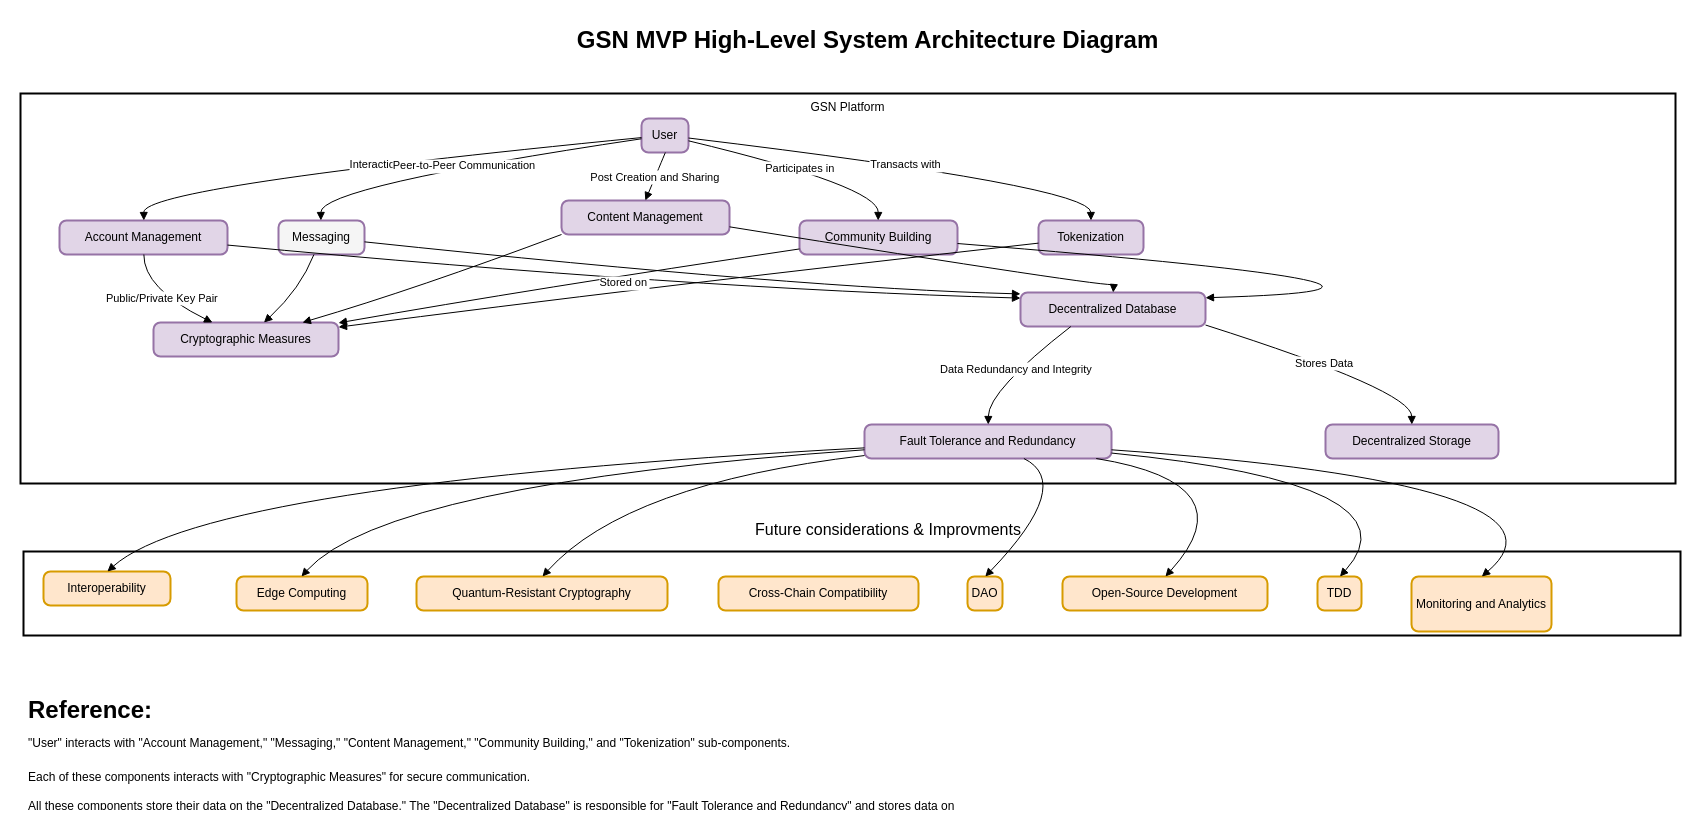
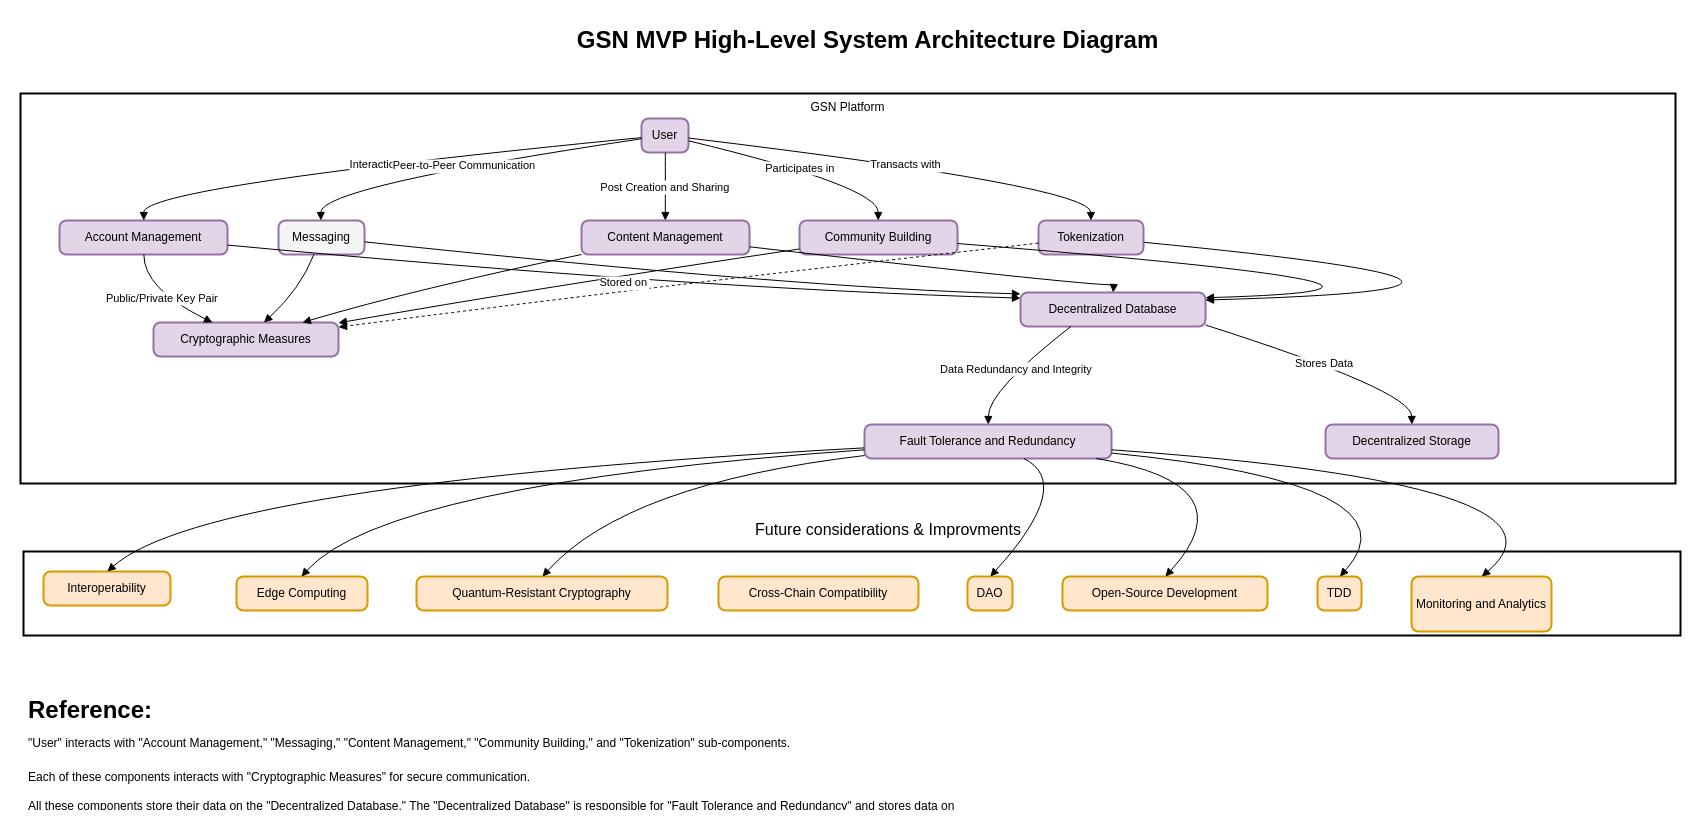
node "Content Management": moved (646, 218) -> (666, 238)
edge "Tokenization" -> "Decentralized Database": added
edge "Tokenization" -> "Cryptographic Measures": style solid -> dashed
node "DAO": size 35x34 -> 45x34
